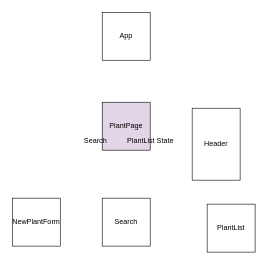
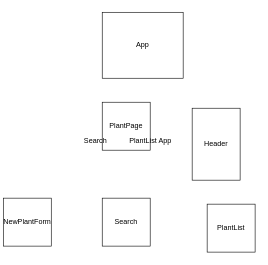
node "App": size 48x48 -> 81x66
node "PlantPage": fillcolor #e1d5e7 -> #ffffff
node "PlantList State": label "PlantList State" -> "PlantList App"
node "NewPlantForm": moved (36, 222) -> (27, 222)
